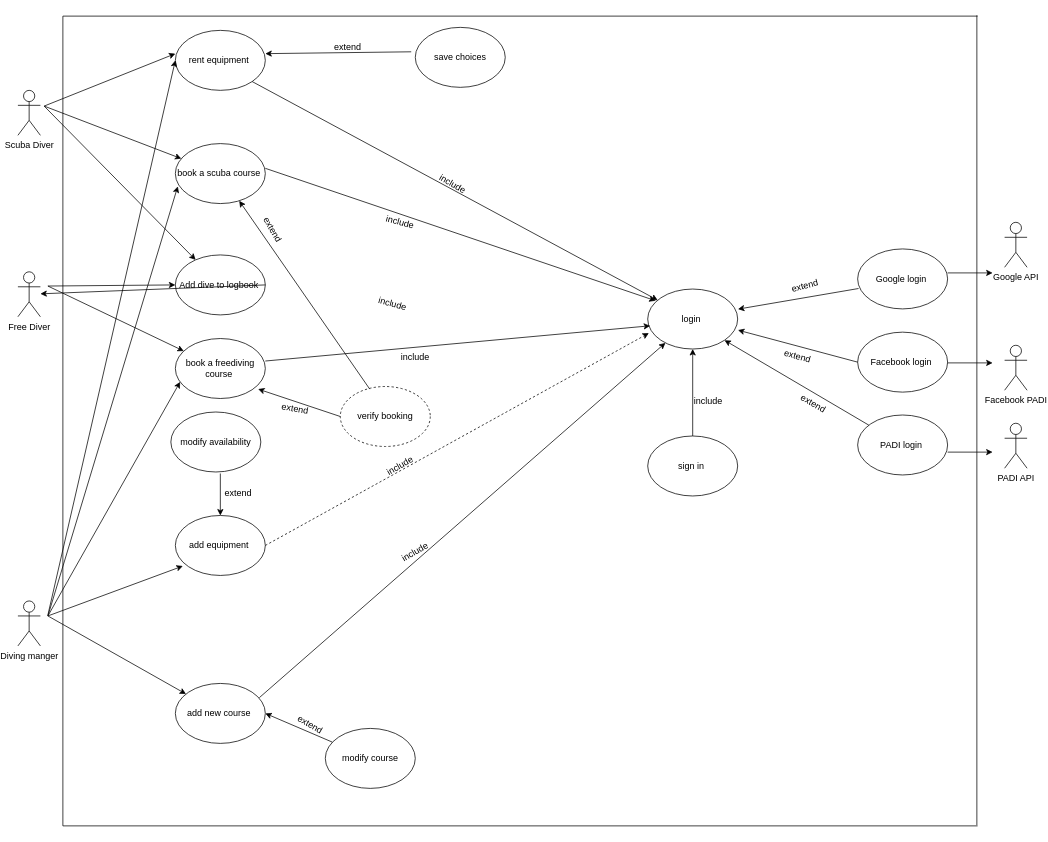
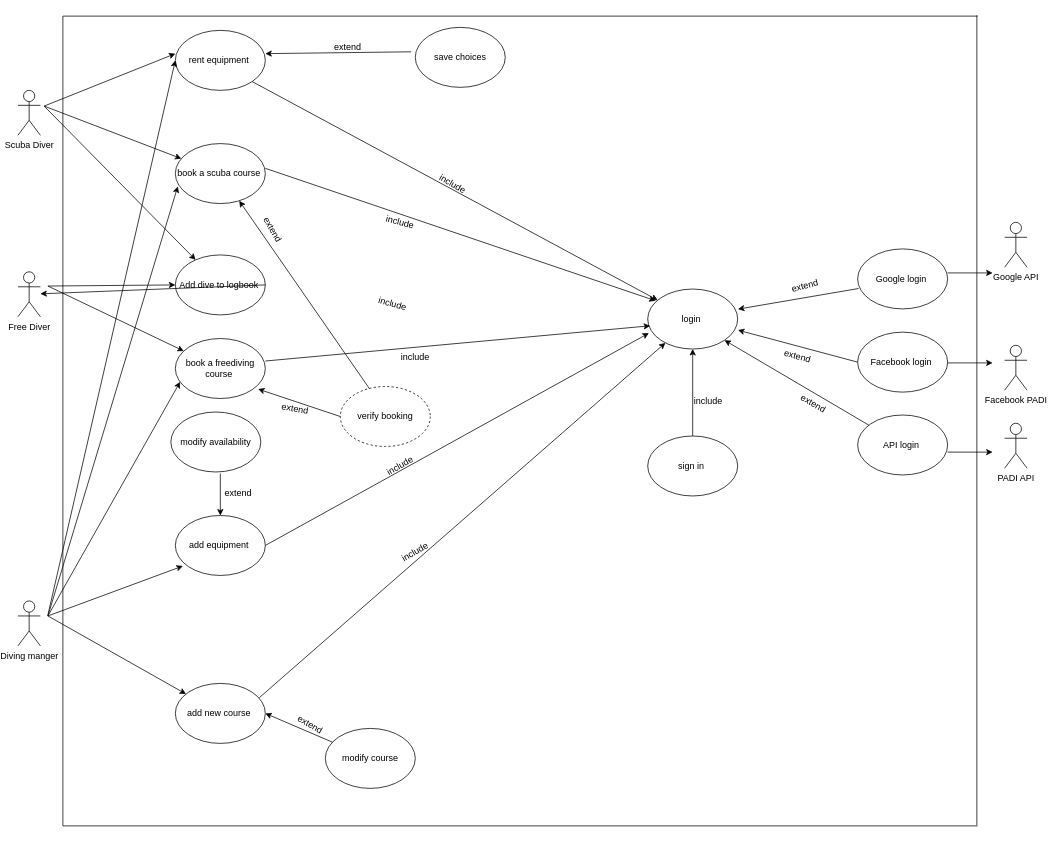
edge "add equipment" -> "login": style dashed -> solid
node "PADI login": label "PADI login" -> "API login"
